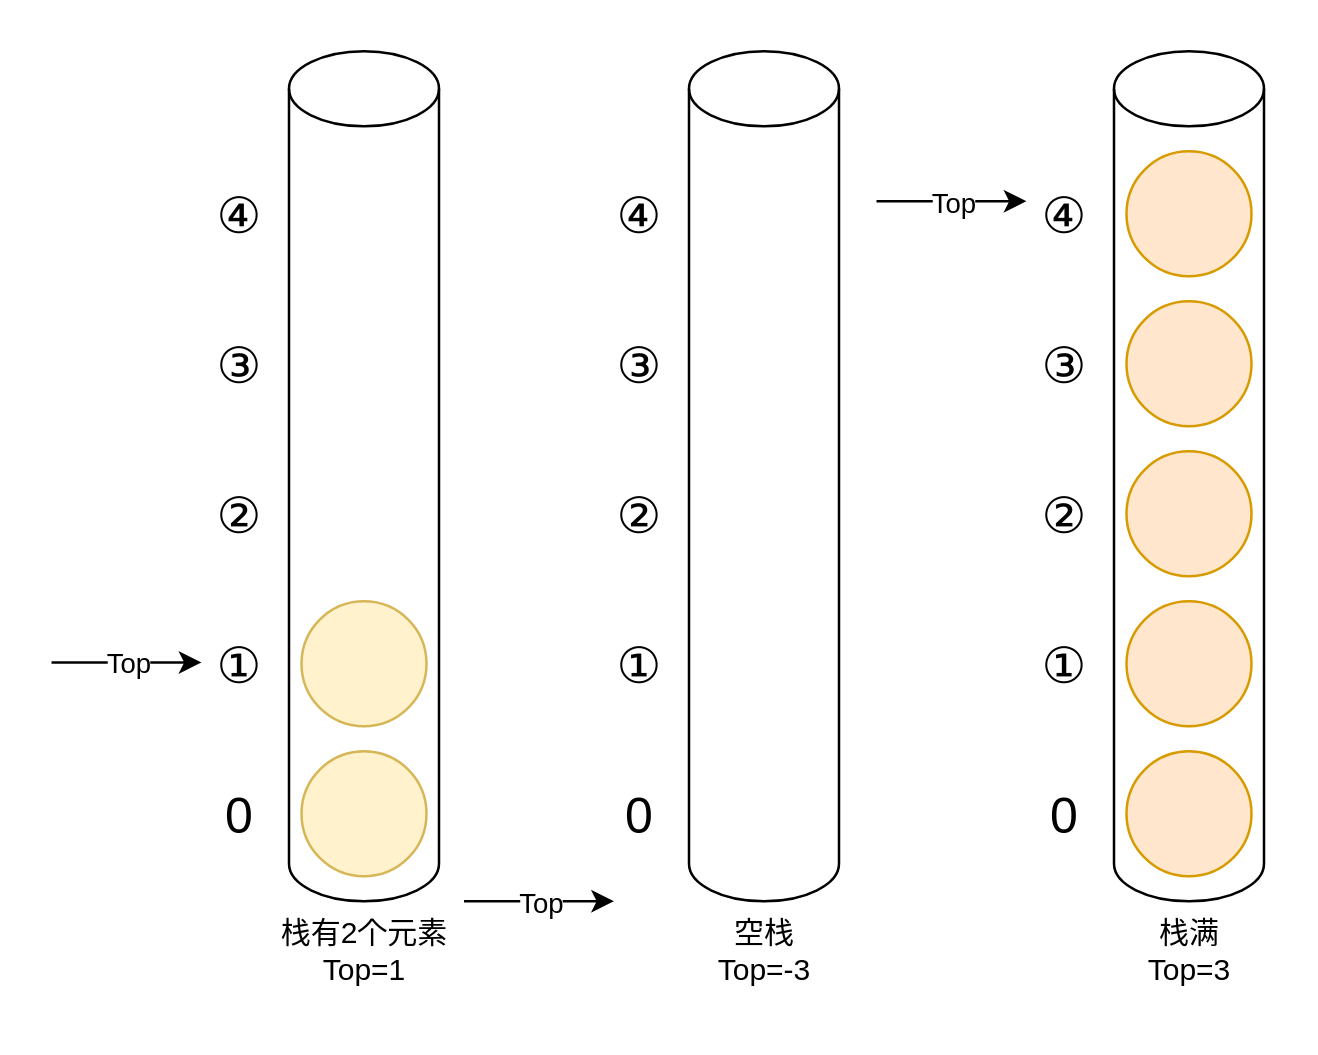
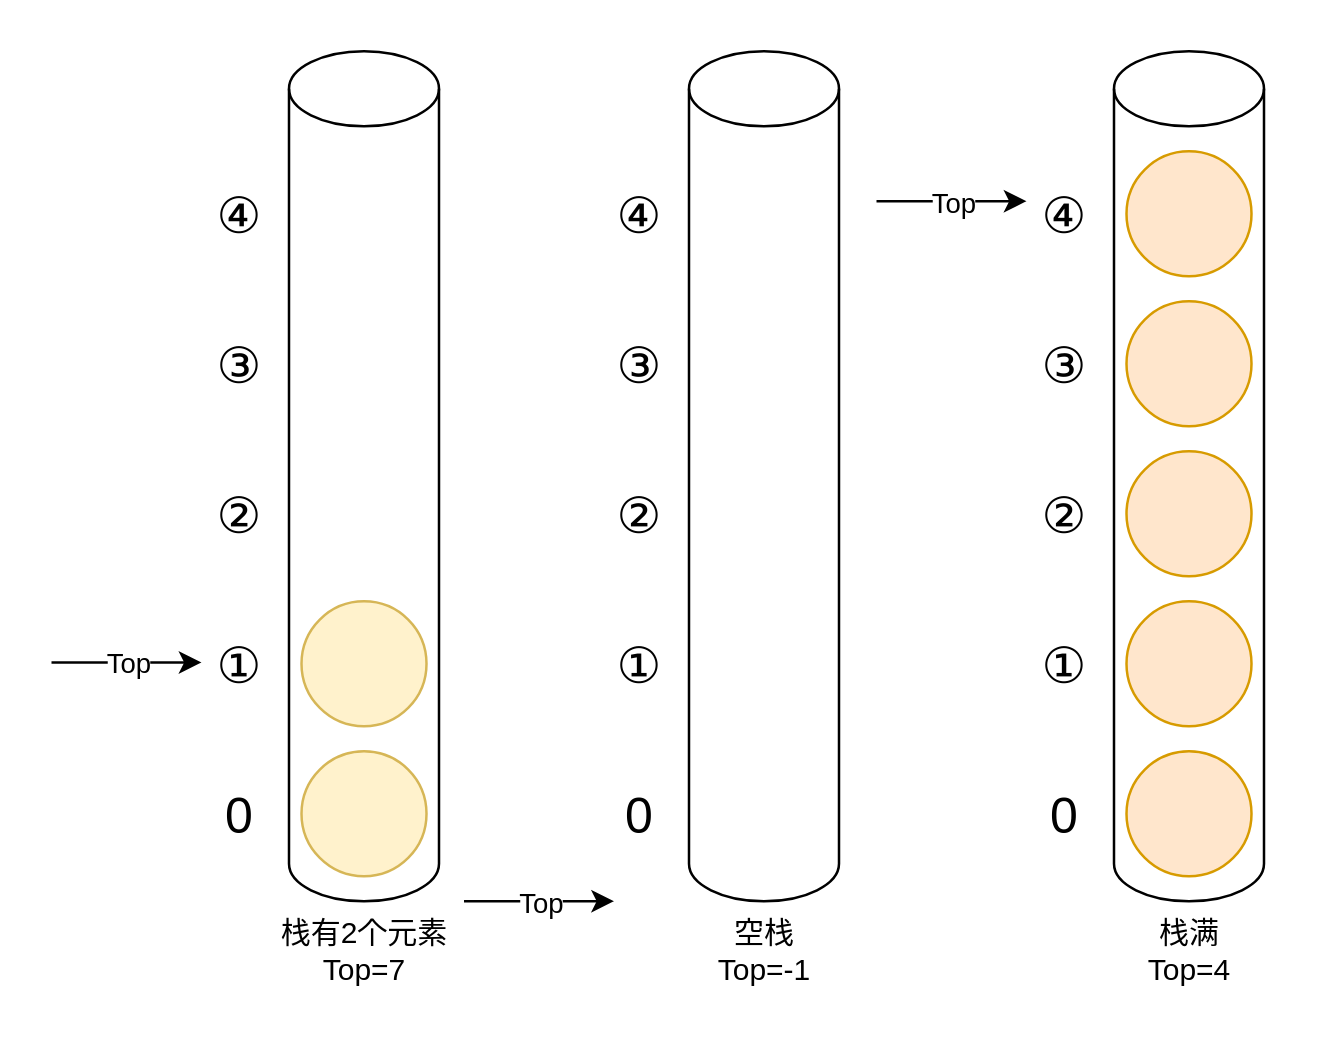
node "栈有2个元素 Top=1": label "栈有2个元素 Top=1" -> "栈有2个元素 Top=7"
node "空栈 Top=-3": label "空栈 Top=-3" -> "空栈 Top=-1"
node "栈满 Top=3": label "栈满 Top=3" -> "栈满 Top=4"
